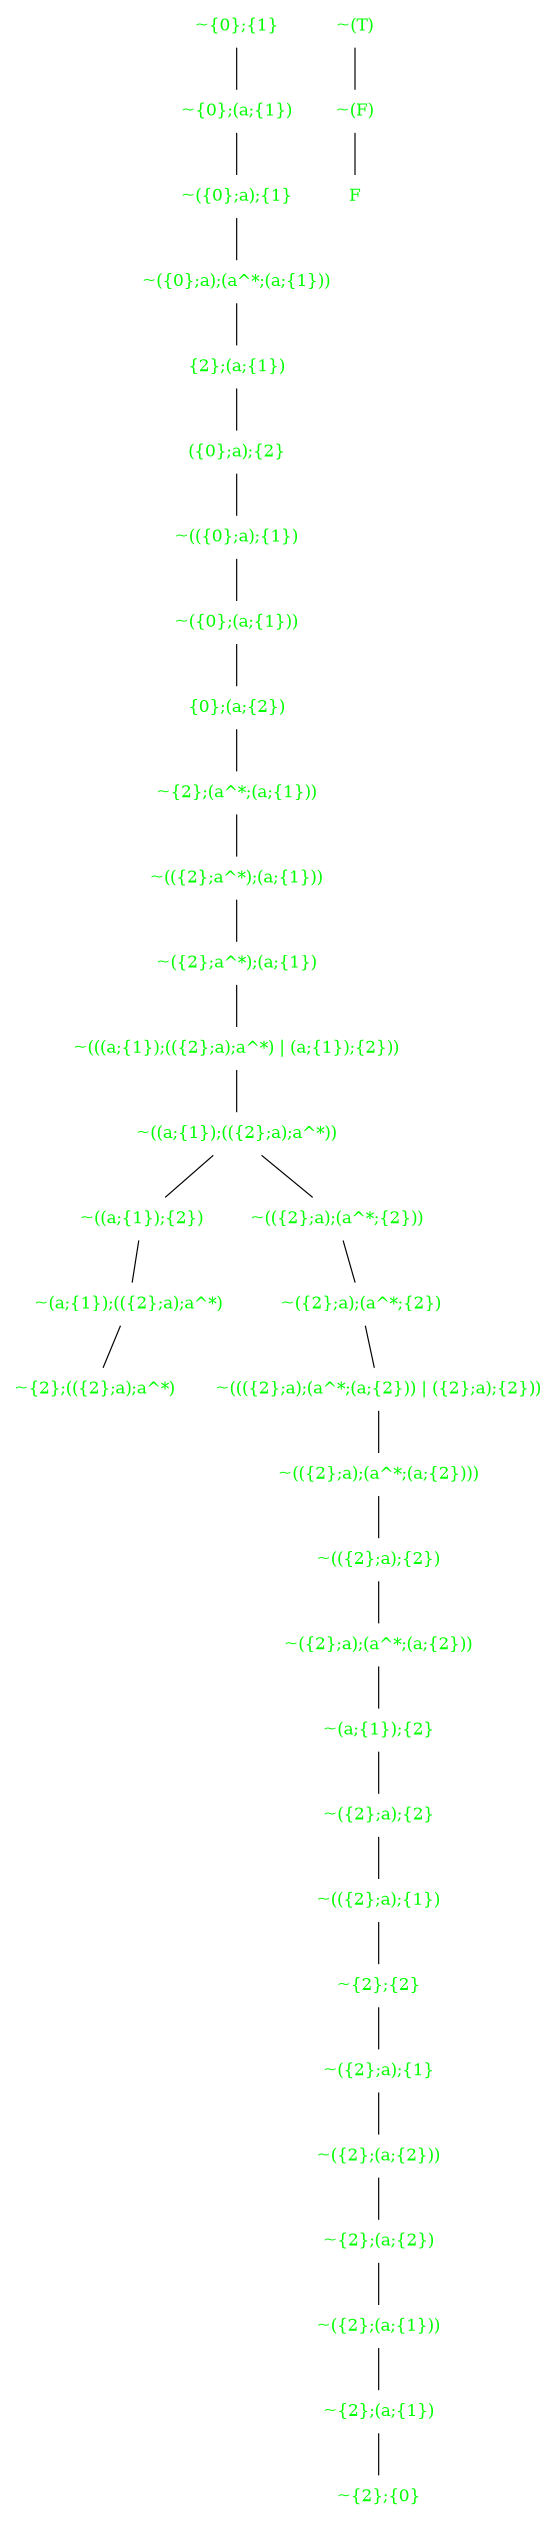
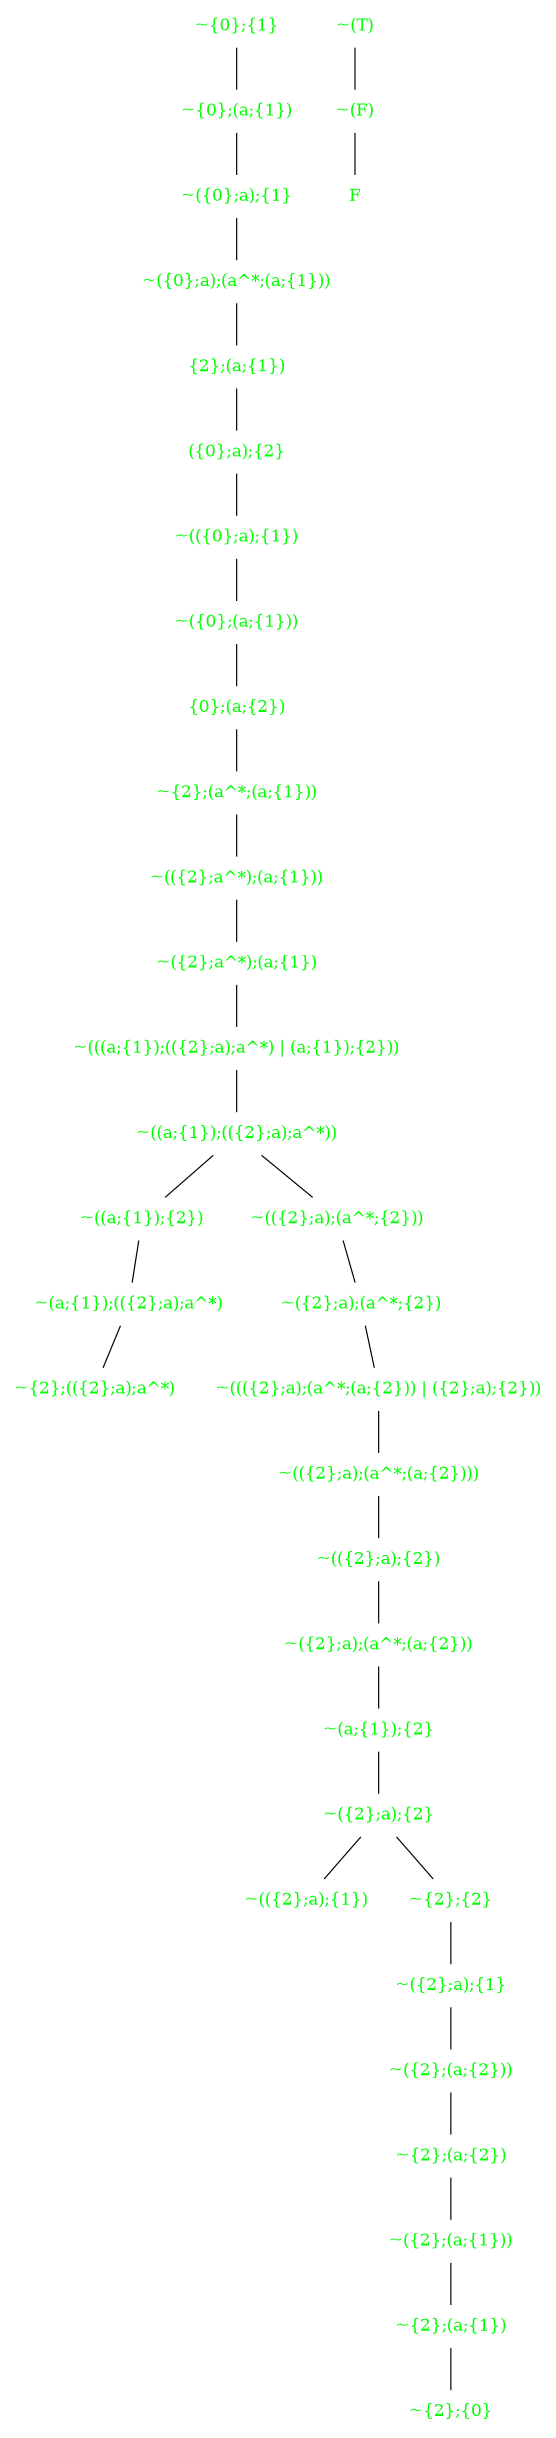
edge "~(({2};a);{1})" -- "~{2};{2}": now "~({2};a);{2}" -- "~{2};{2}"
